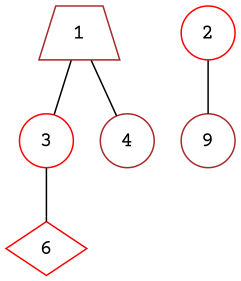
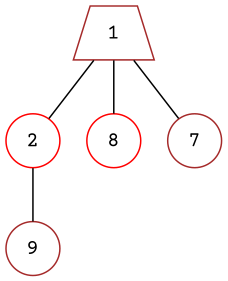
edge "1" -- "2": added
node "3": label "3" -> "8"
node "4": label "4" -> "7"
node "6": removed
